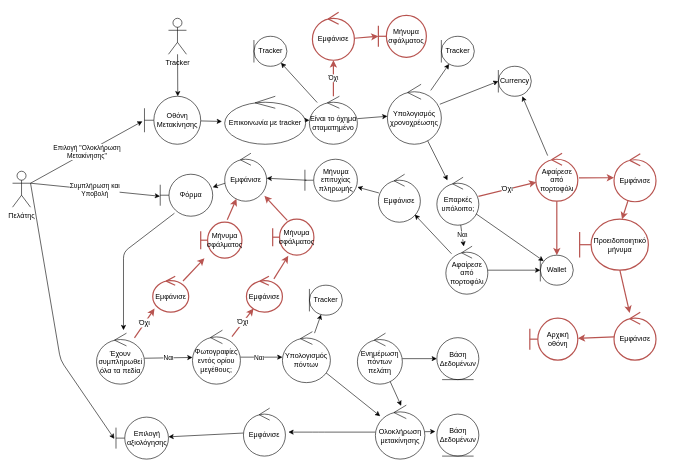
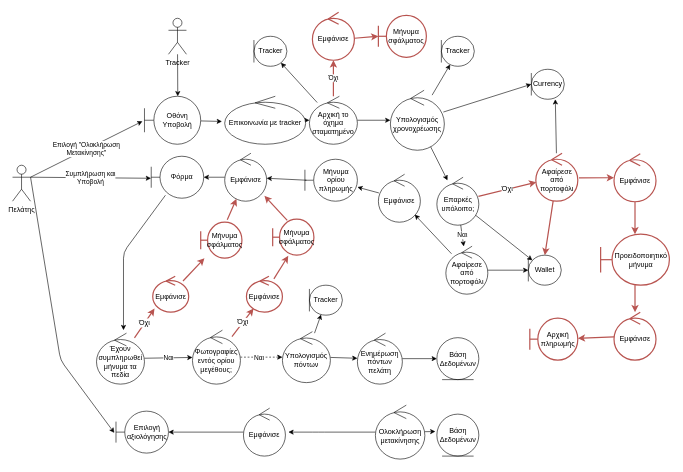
node "Currency": moved (515, 81) -> (548, 84)
node "Υπολογισμός χρονοχρέωσης": moved (414, 114) -> (417, 120)
node "Οθόνη Μετακίνησης": label "Οθόνη Μετακίνησης" -> "Οθόνη Υποβολή"
node "Είναι το όχημα σταματημένο": label "Είναι το όχημα σταματημένο" -> "Αρχική το όχημα σταματημένο"
node "Μήνυμα επιτυχίας πληρωμής": label "Μήνυμα επιτυχίας πληρωμής" -> "Μήνυμα ορίου πληρωμής"
node "Πελάτης": moved (21, 189) -> (21, 183)
node "Φόρμα": moved (186, 195) -> (177, 177)
node "Προειδοποιητικό μήνυμα": moved (614, 245) -> (635, 260)
node "Wallet": moved (557, 270) -> (545, 270)
node "Αρχική οθόνη": label "Αρχική οθόνη" -> "Αρχική πληρωμής"
edge "Φωτογραφίες εντός ορίου μεγέθους;" -> "Υπολογισμός πόντων": style solid -> dashed
node "Έχουν συμπληρωθεί όλα τα πεδία": label "Έχουν συμπληρωθεί όλα τα πεδία" -> "Έχουν συμπληρωθεί μήνυμα τα πεδία"
edge "Ενημέρωση πόντων πελάτη" -> "Ολοκλήρωση μετακίνησης": removed
edge "Υπολογισμός πόντων" -> "Ολοκλήρωση μετακίνησης": now "Υπολογισμός πόντων" -> "Ενημέρωση πόντων πελάτη"
node "Επιλογή αξιολόγησης": moved (142, 438) -> (142, 432)
